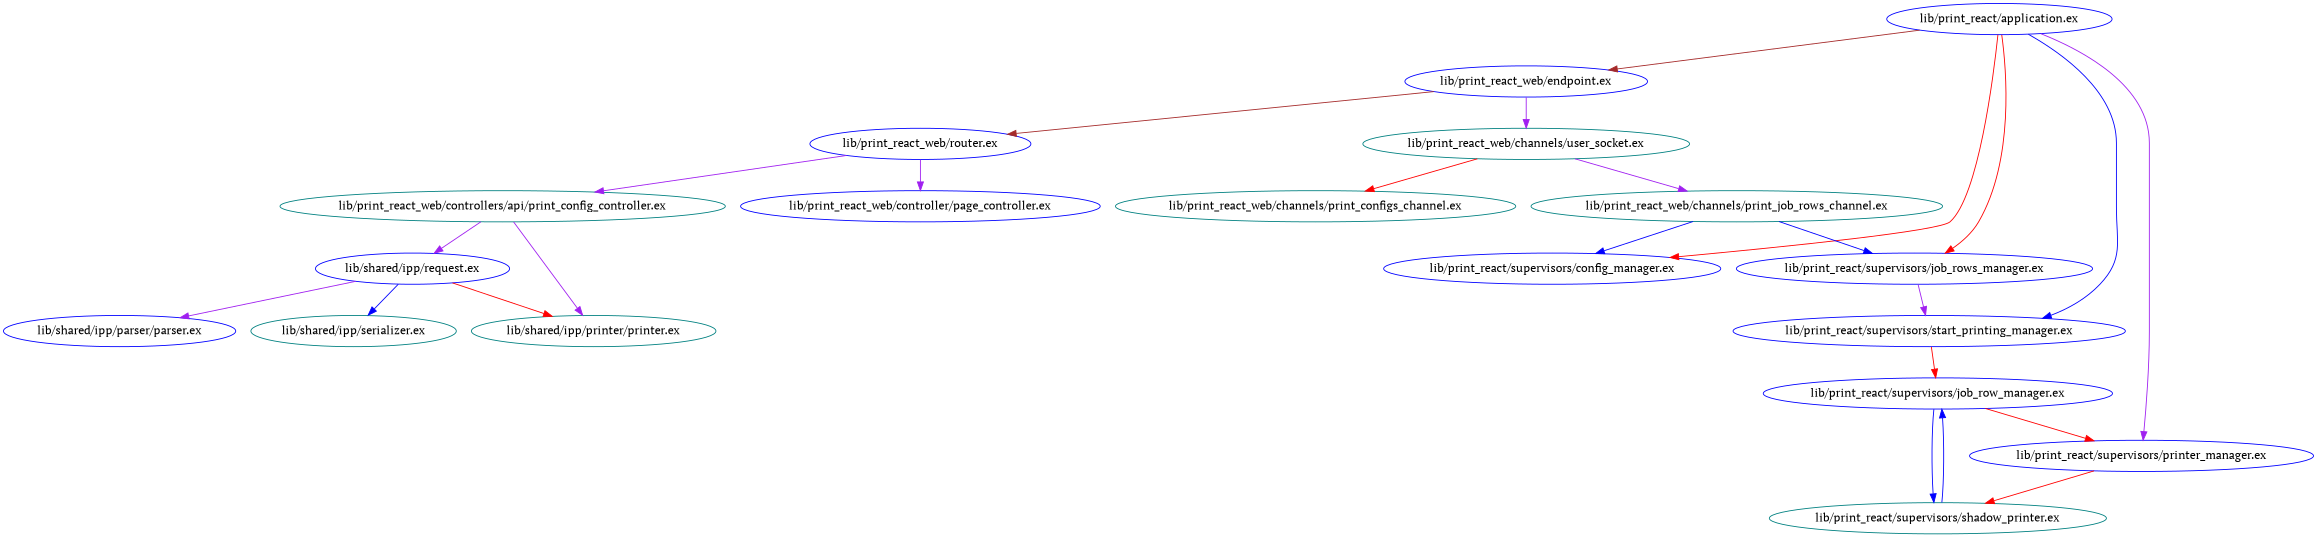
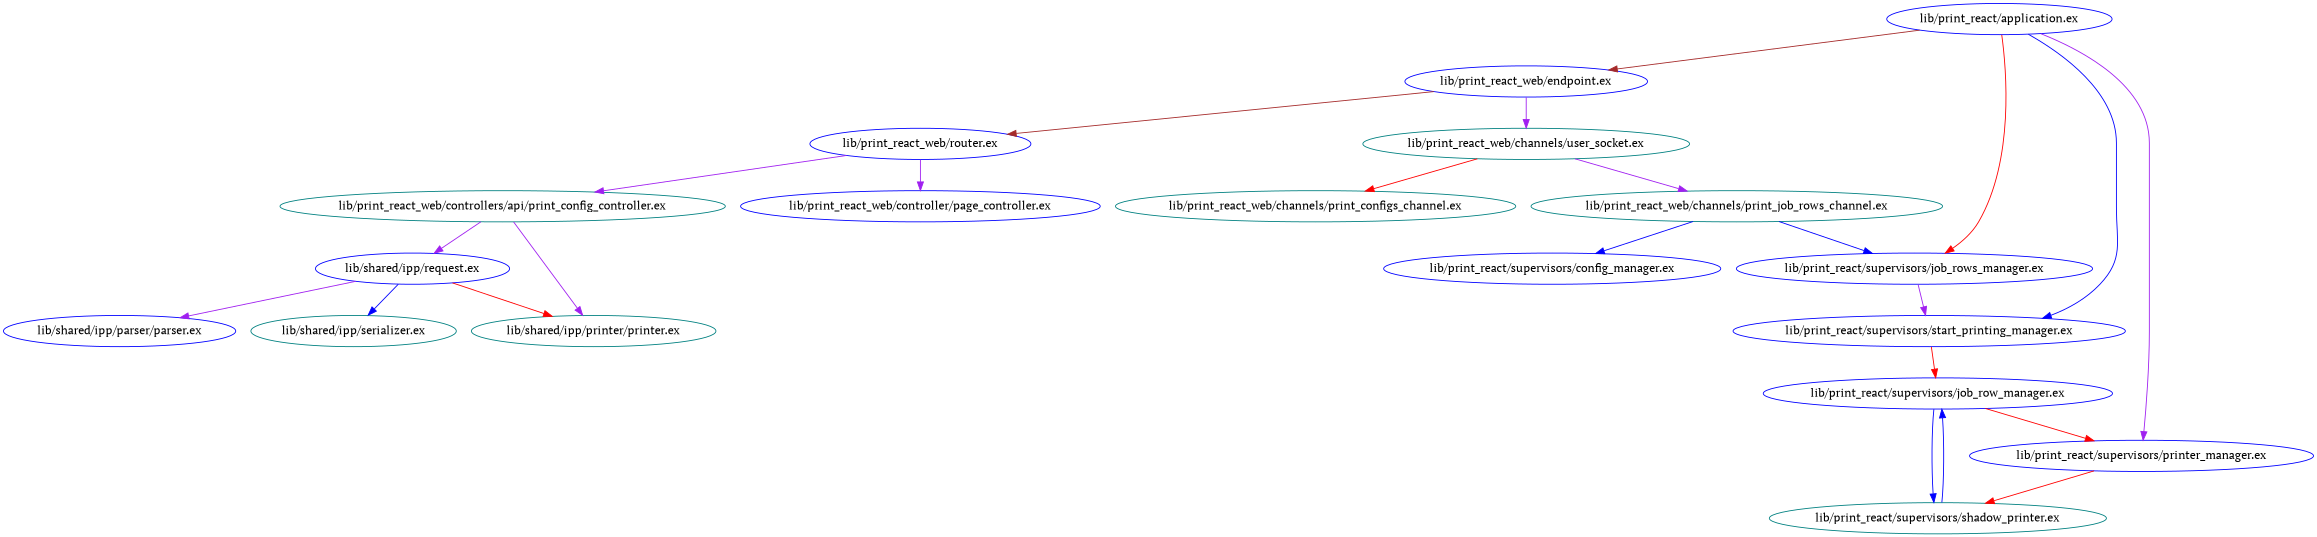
edge "lib/print_react/application.ex" -> "lib/print_react/supervisors/config_manager.ex": removed
